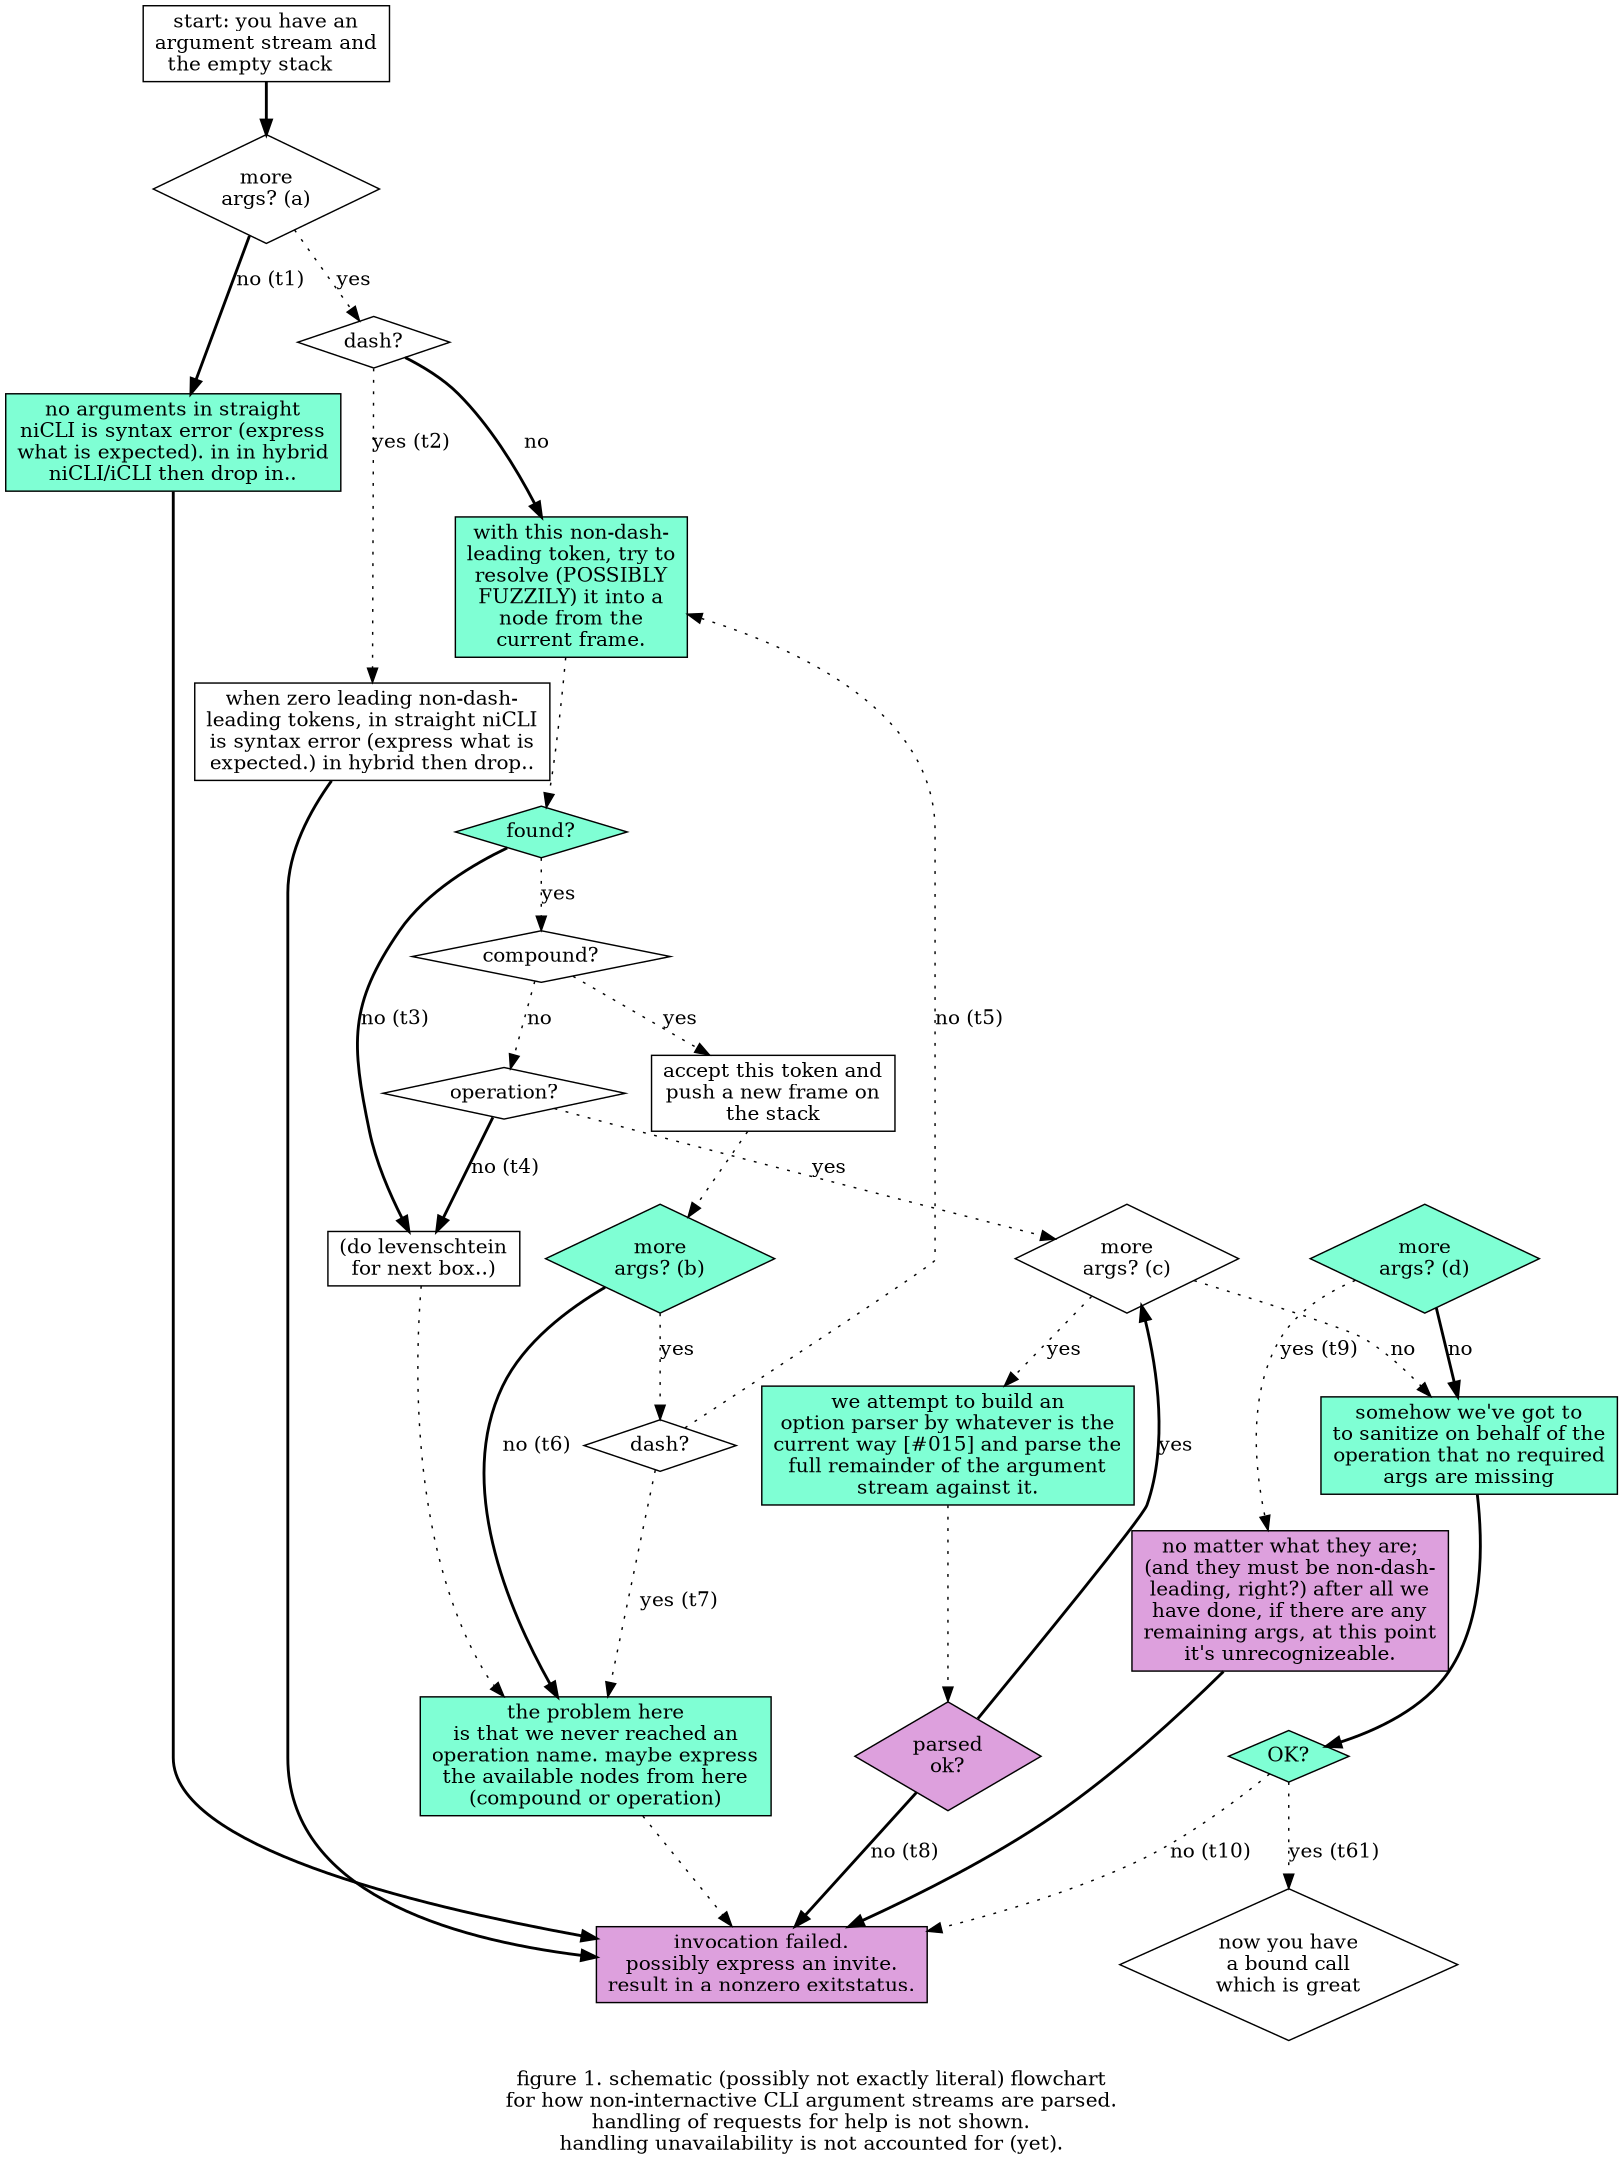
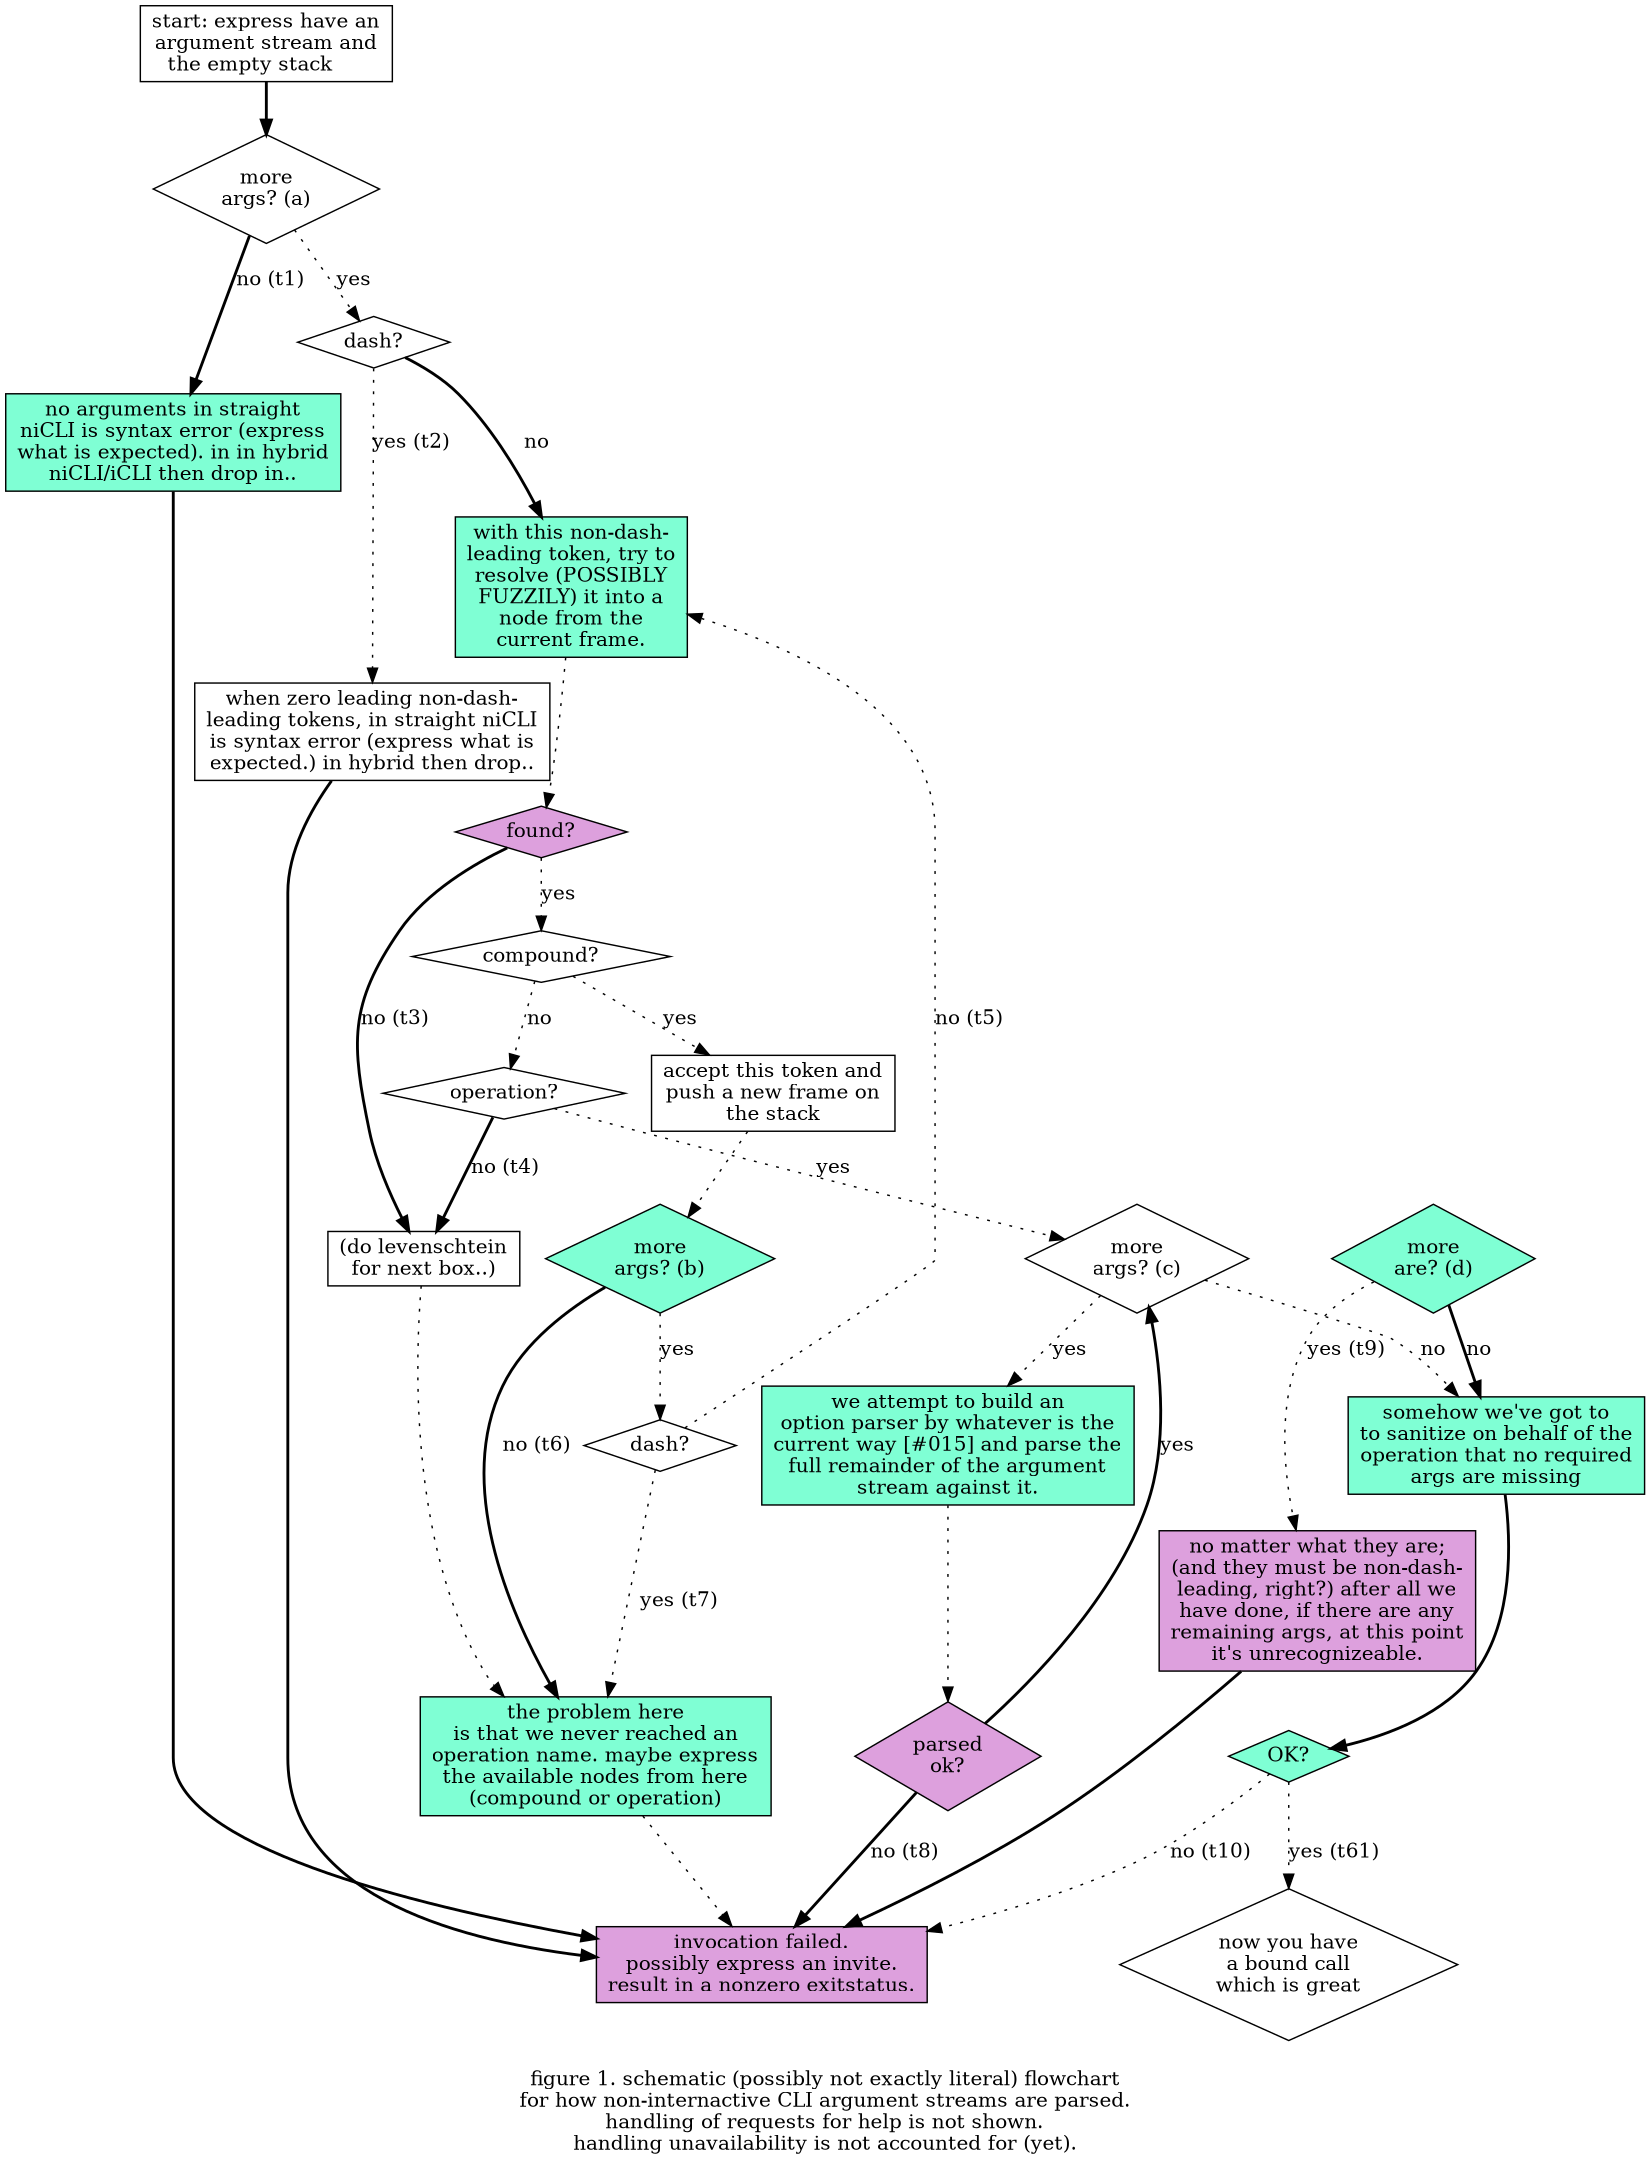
node "start: you have an argument stream and the empty stack": label "start: you have an argument stream and the empty stack" -> "start: express have an argument stream and the empty stack"
node "found?": fillcolor aquamarine -> plum
node "more args? (d)": label "more args? (d)" -> "more are? (d)"
